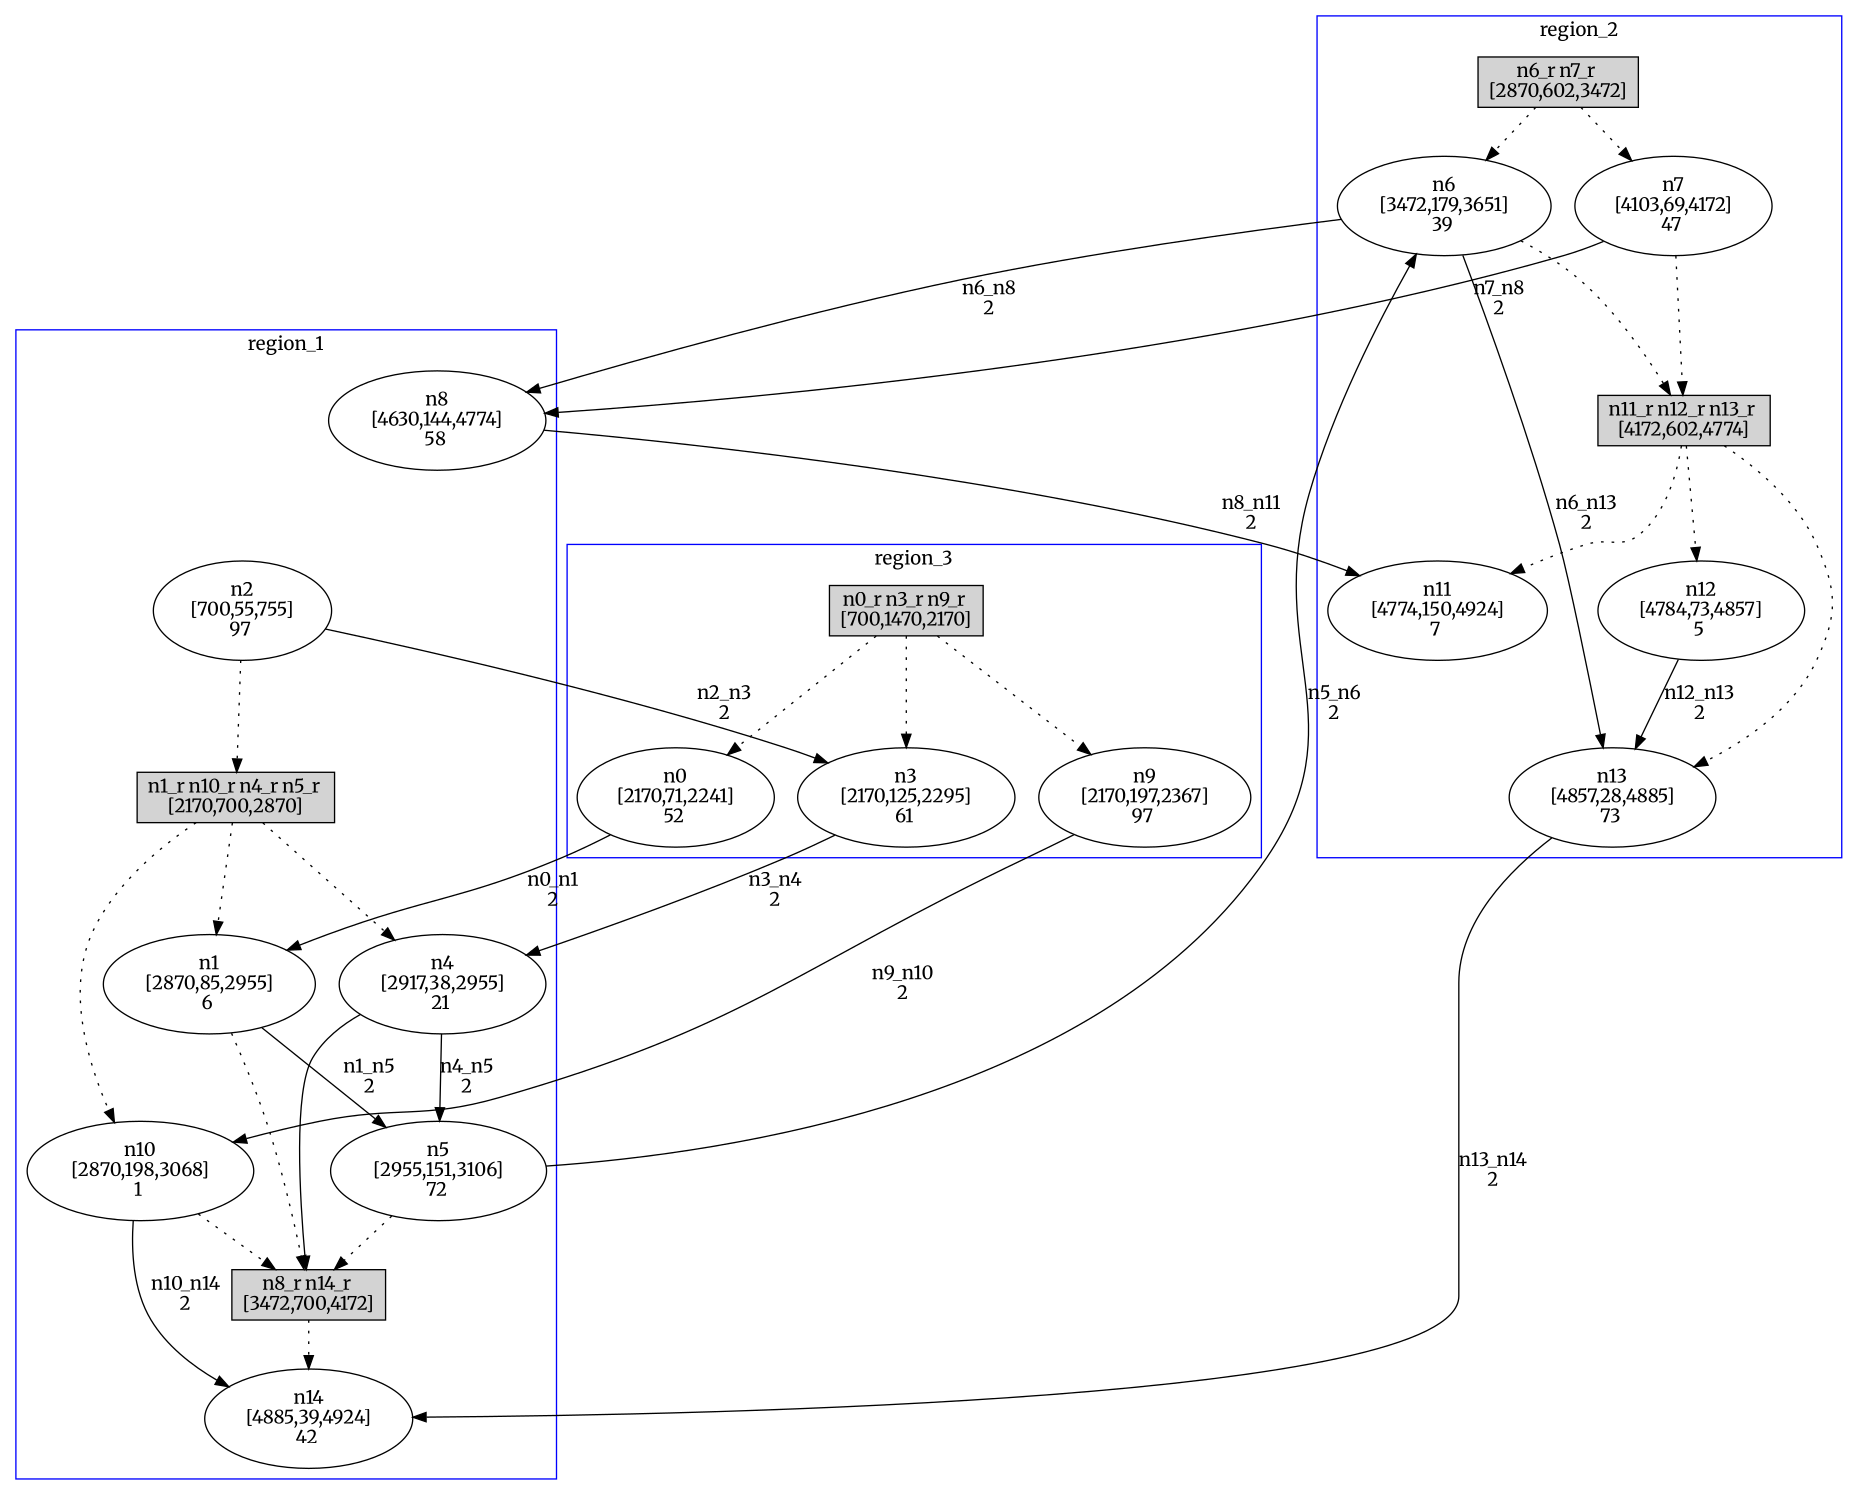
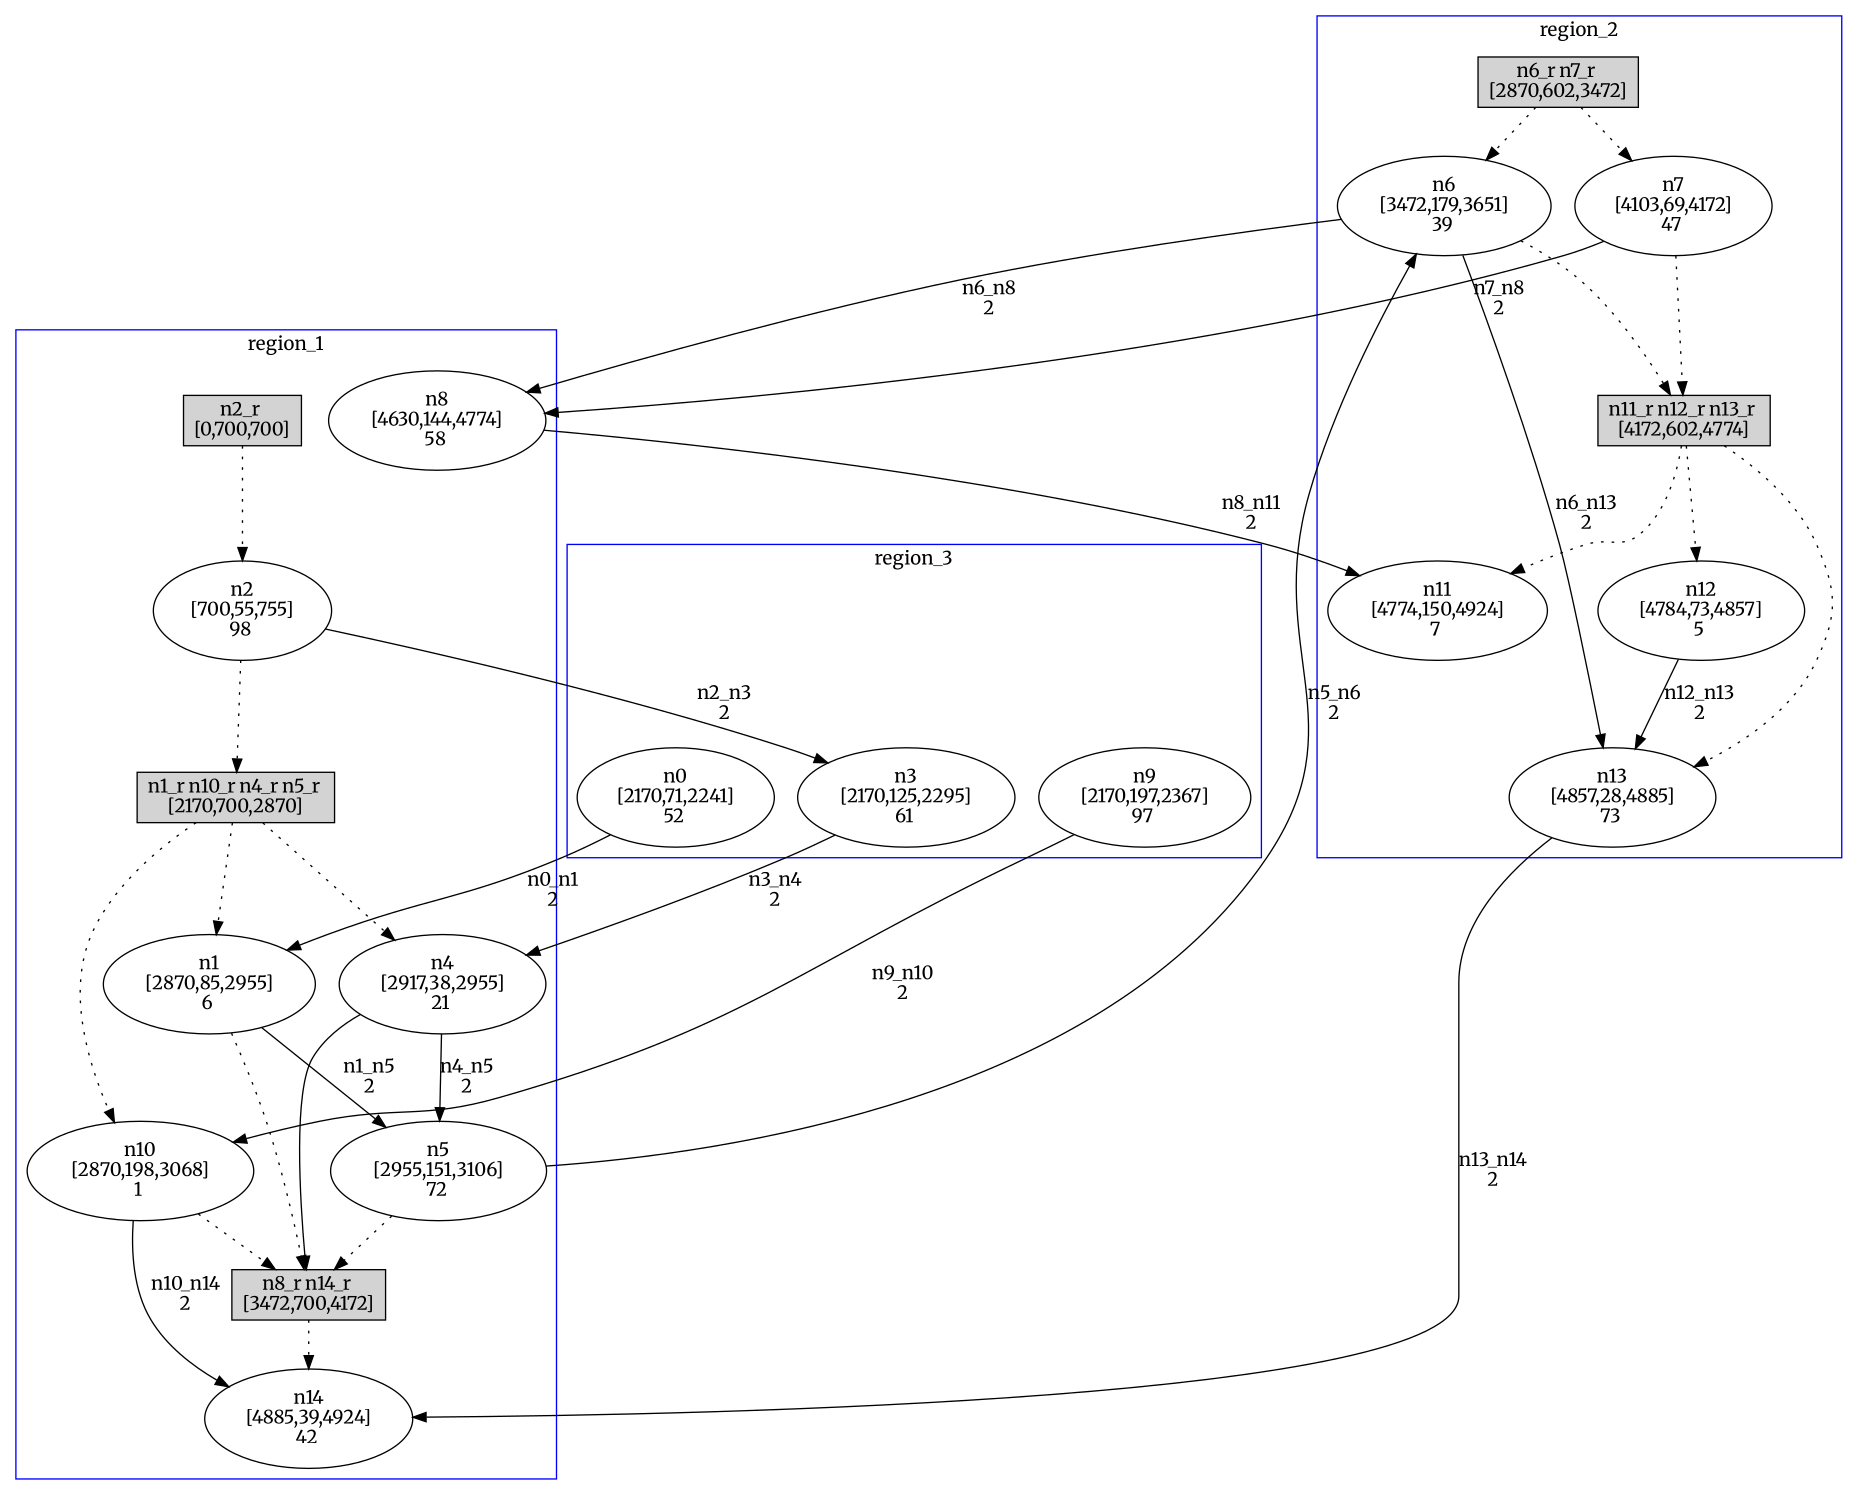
node "n2_r [0,700,700]": added
node "n2 [700,55,755] 97": label "n2 [700,55,755] 97" -> "n2 [700,55,755] 98"
node "n0_r n3_r n9_r [700,1470,2170]": removed
